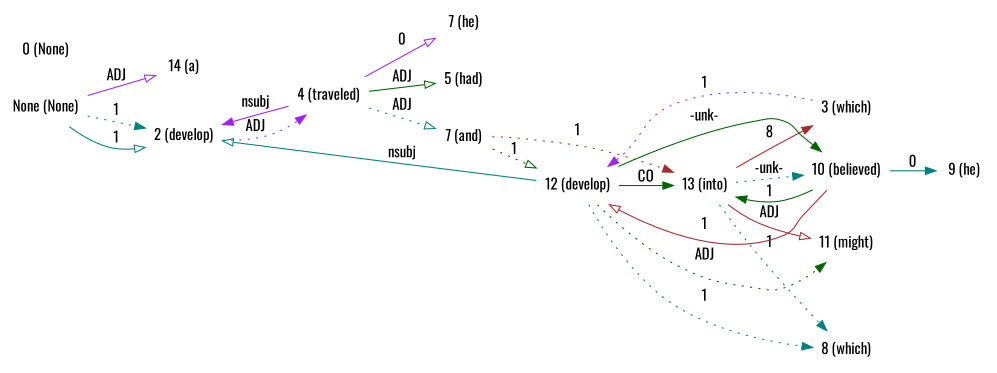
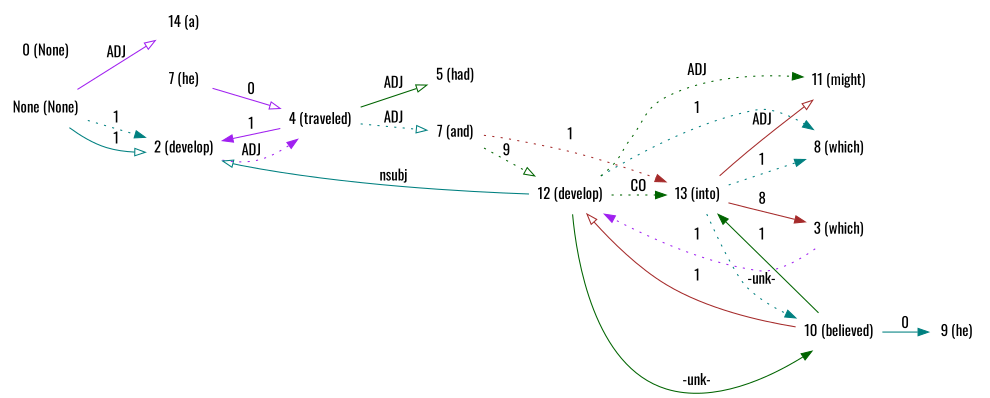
edge "4 (traveled)" -> "7 (he)": reversed
edge "4 (traveled)" -> "2 (develop)": label "nsubj" -> "1"
edge "7 (and)" -> "12 (develop)": label "1" -> "9"
edge "12 (develop)" -> "13 (into)": style solid -> dotted
